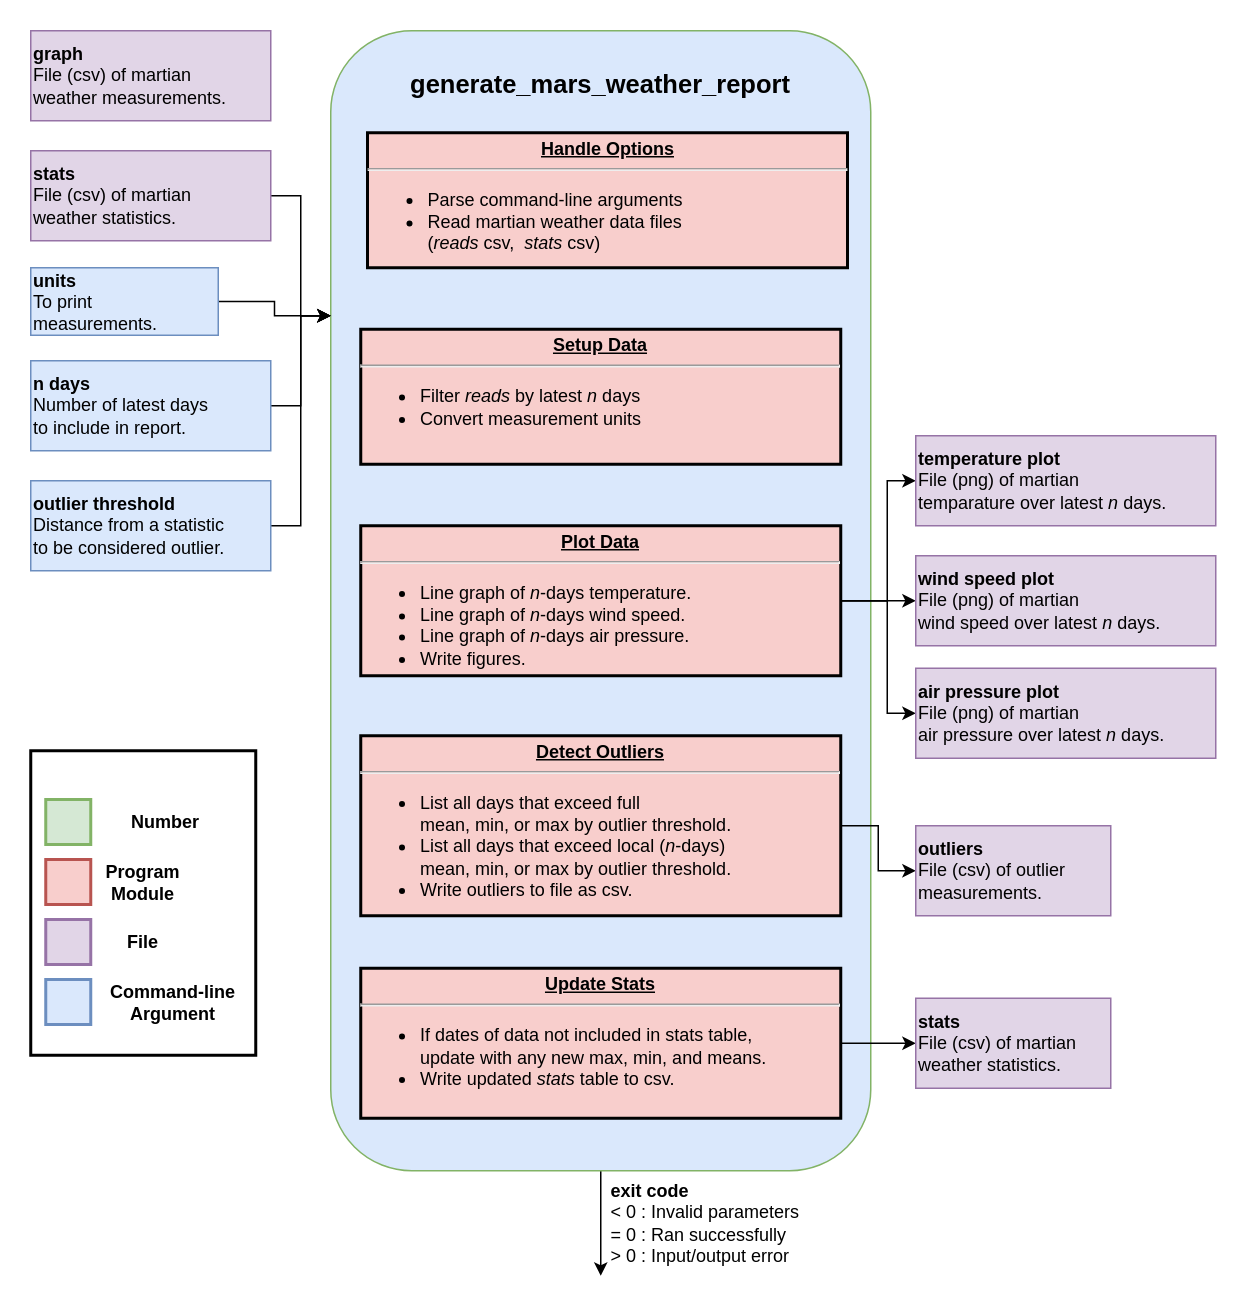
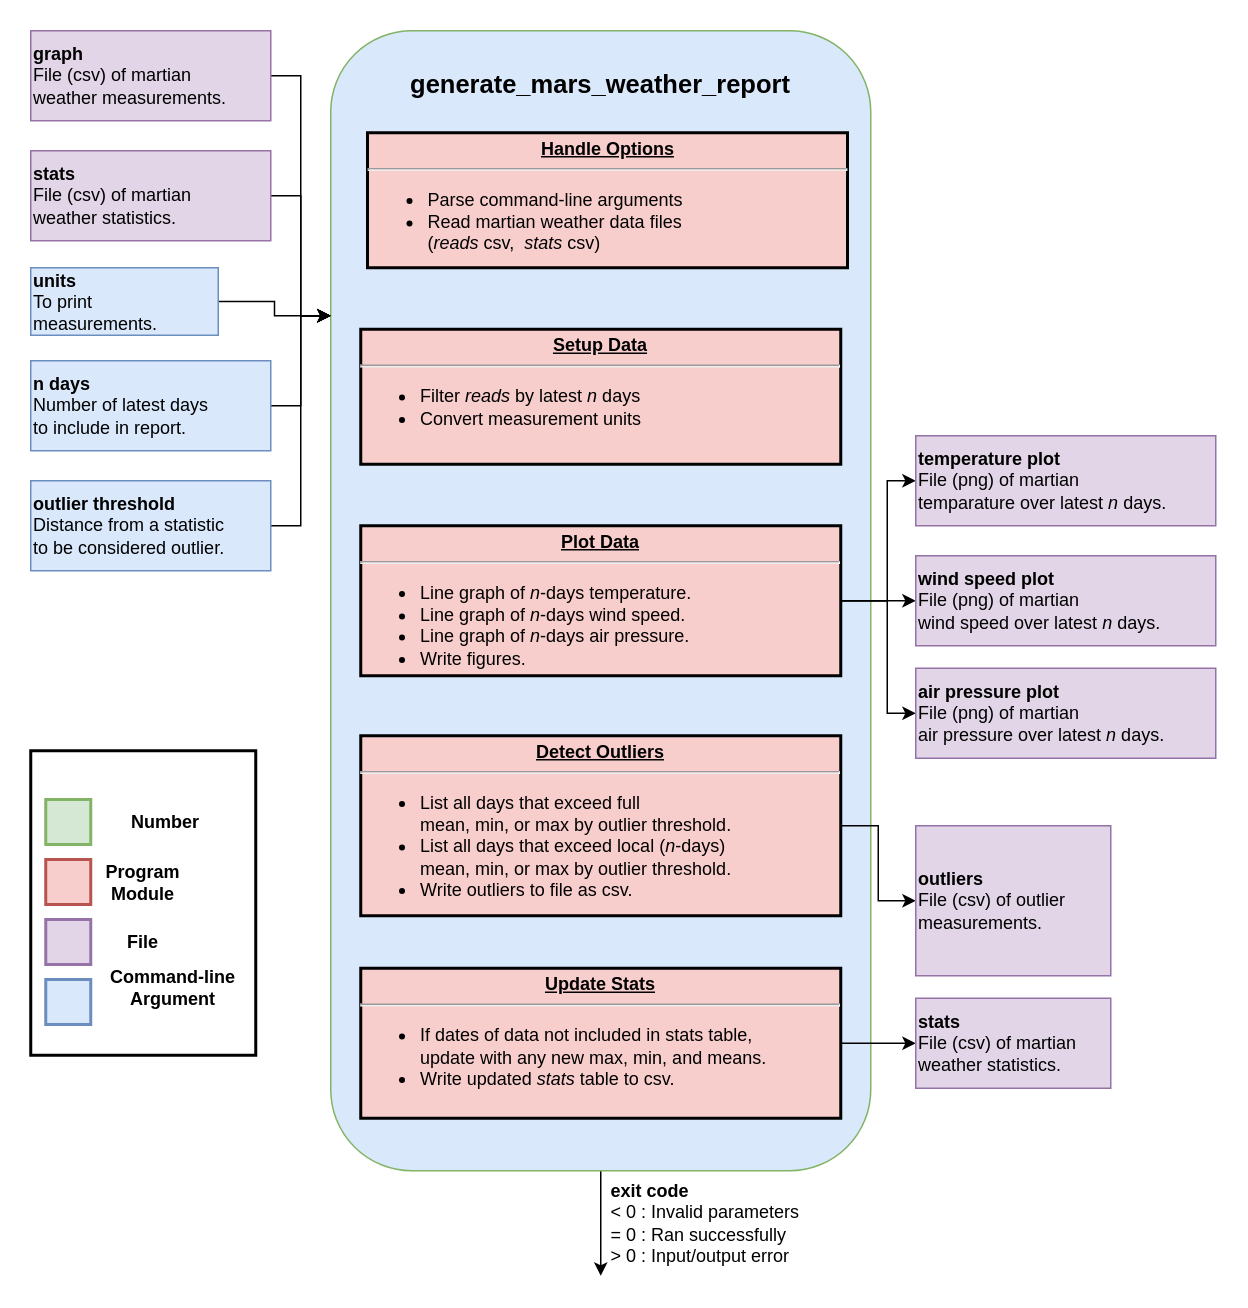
edge "graph File (csv) of martian weather measurements." -> "generate_mars_weather_report": added
node "outliers File (csv) of outlier measurements.": size 195x90 -> 195x150
node "Command-line Argument": moved (173, 1002) -> (173, 987)
